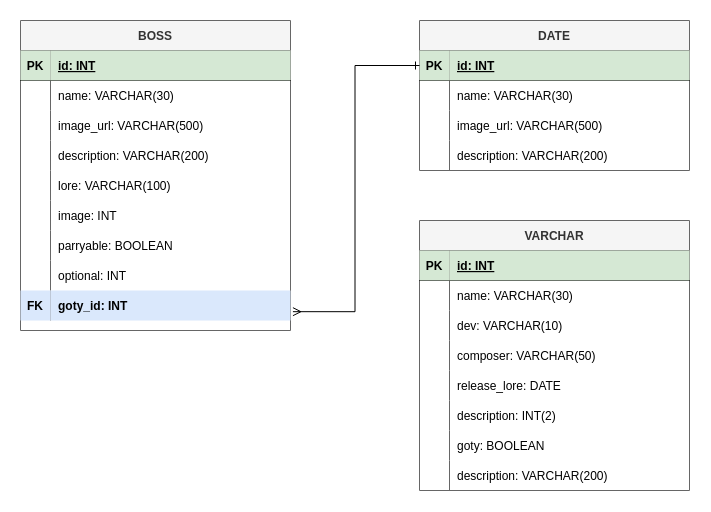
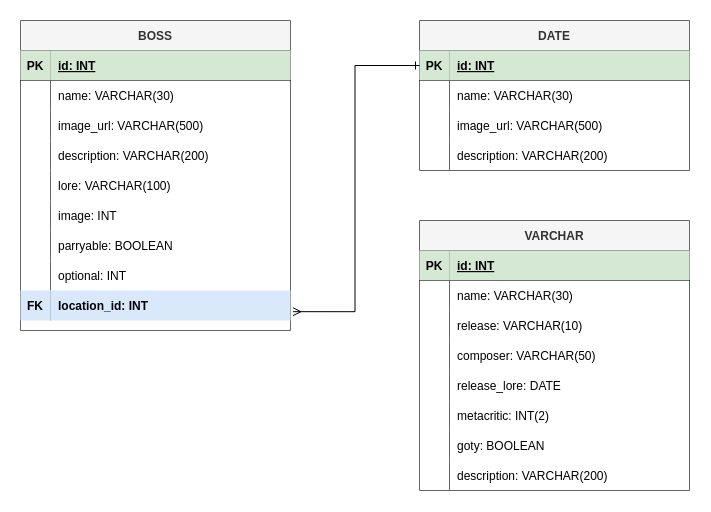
node "goty_id: INT": label "goty_id: INT" -> "location_id: INT"
node "dev: VARCHAR(10)": label "dev: VARCHAR(10)" -> "release: VARCHAR(10)"
node "description: INT(2)": label "description: INT(2)" -> "metacritic: INT(2)"
